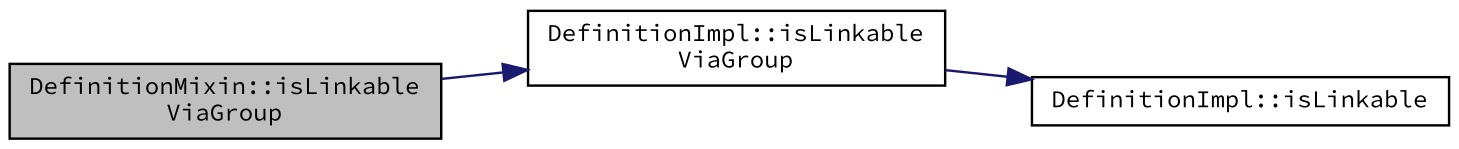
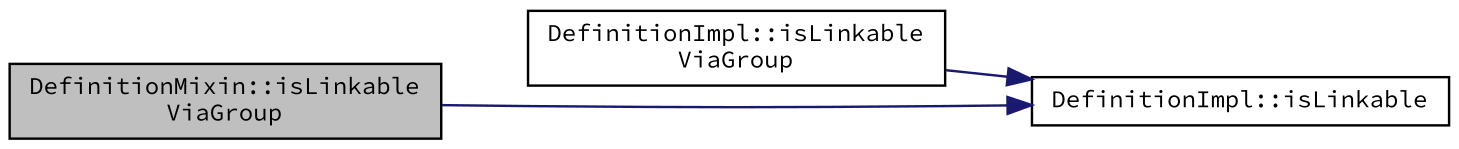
edge "DefinitionMixin::isLinkable ViaGroup" -> "DefinitionImpl::isLinkable ViaGroup": now "DefinitionMixin::isLinkable ViaGroup" -> "DefinitionImpl::isLinkable"
